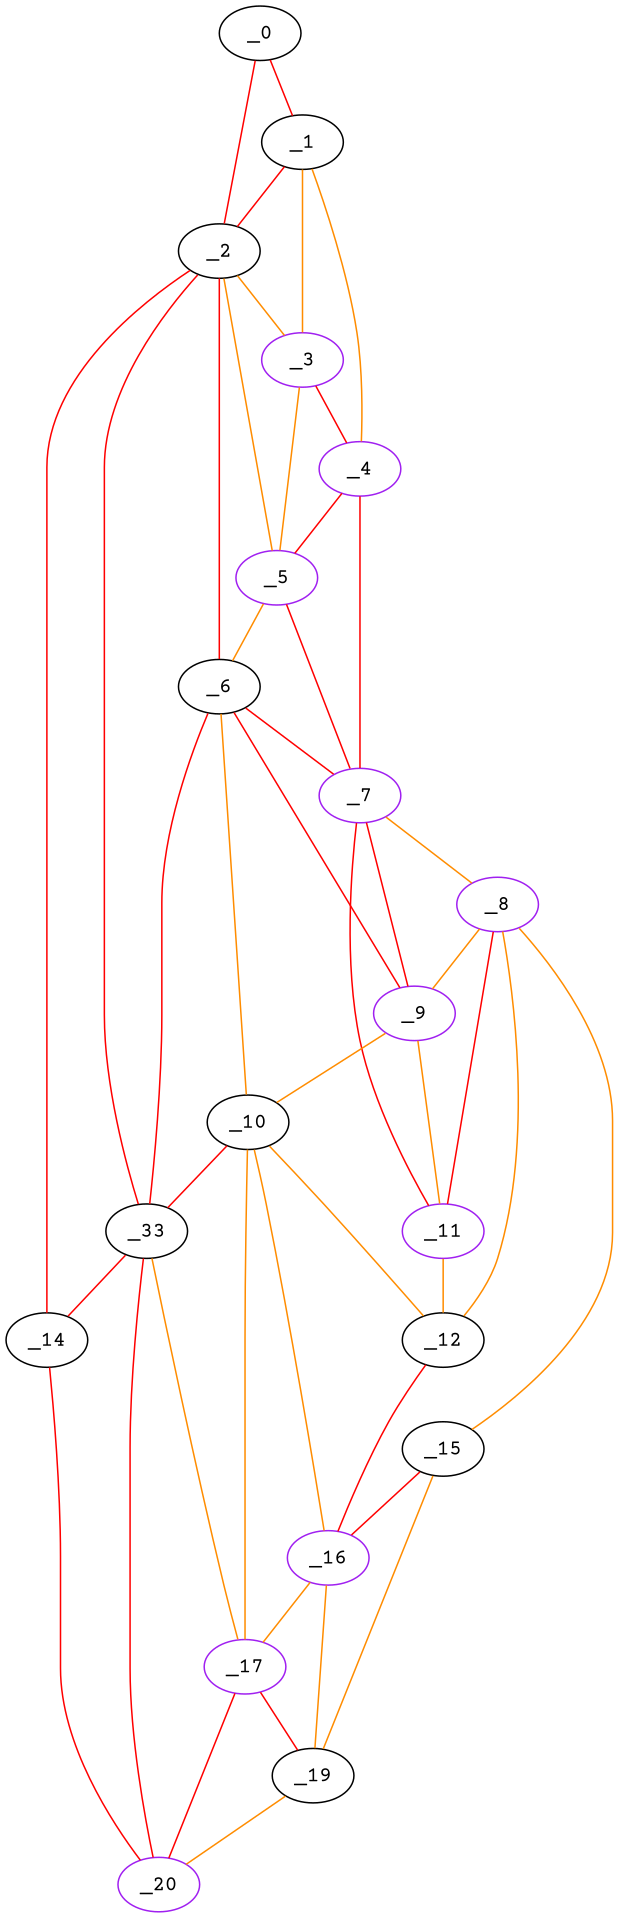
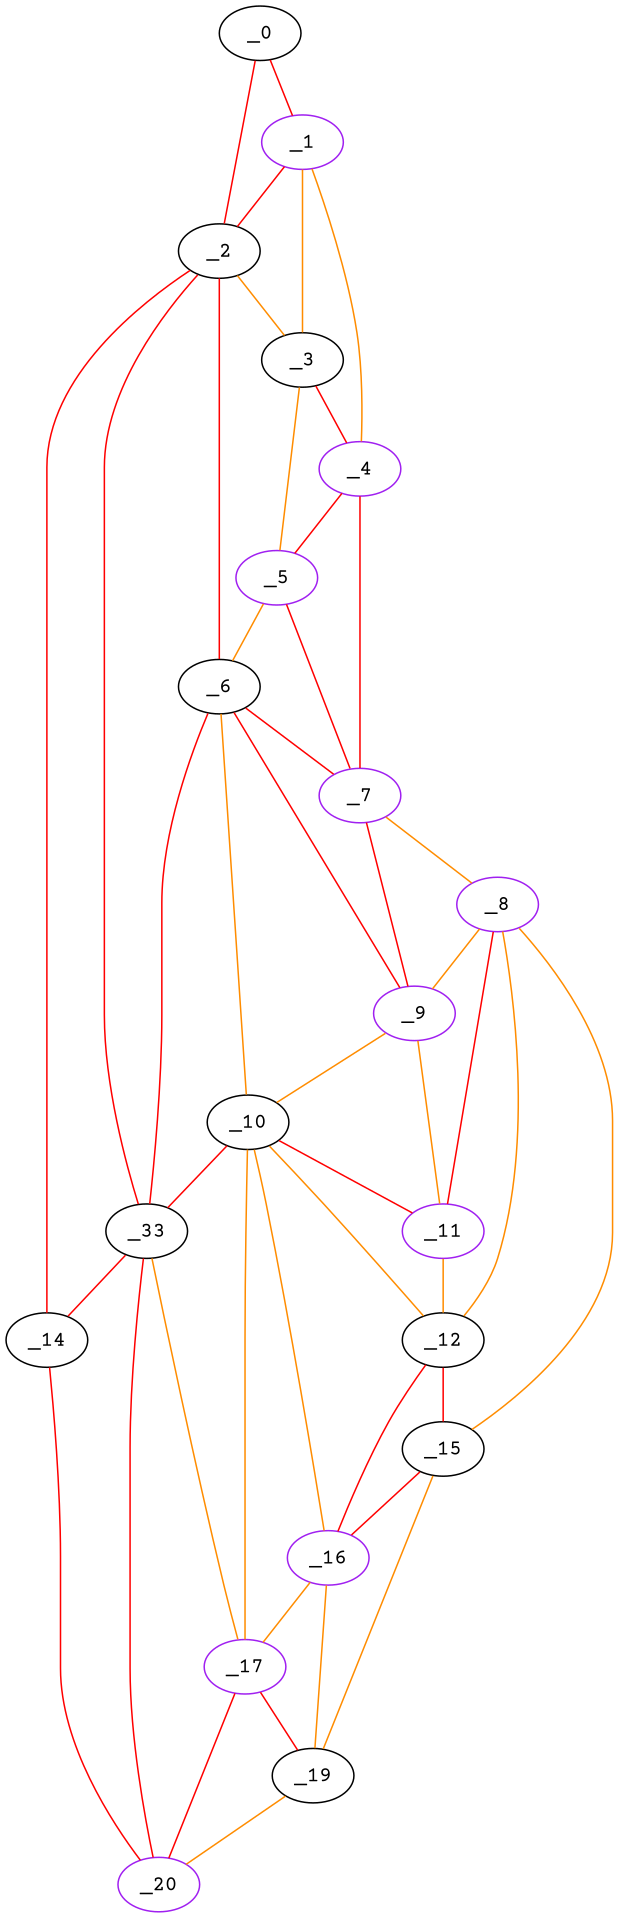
node "_1": color black -> purple
node "_3": color purple -> black
edge "_2" -- "_5": removed
edge "_7" -- "_11": now "_10" -- "_11"
edge "_12" -- "_15": added
